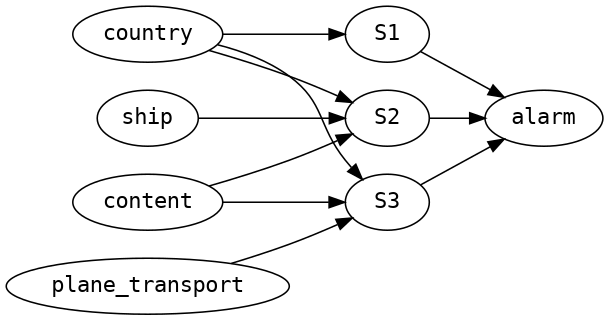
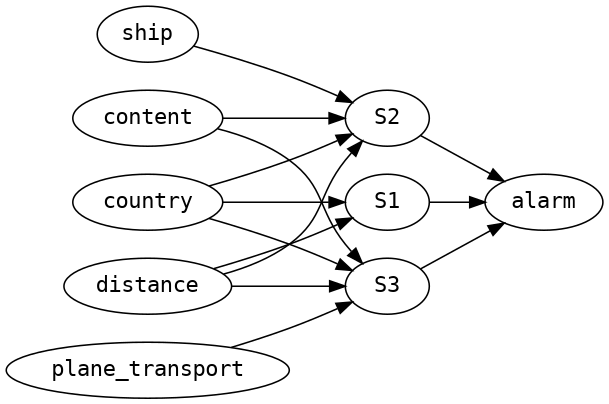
node "distance": added
